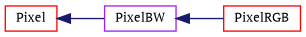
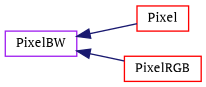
edge "PixelBW" -> "Pixel": reversed
